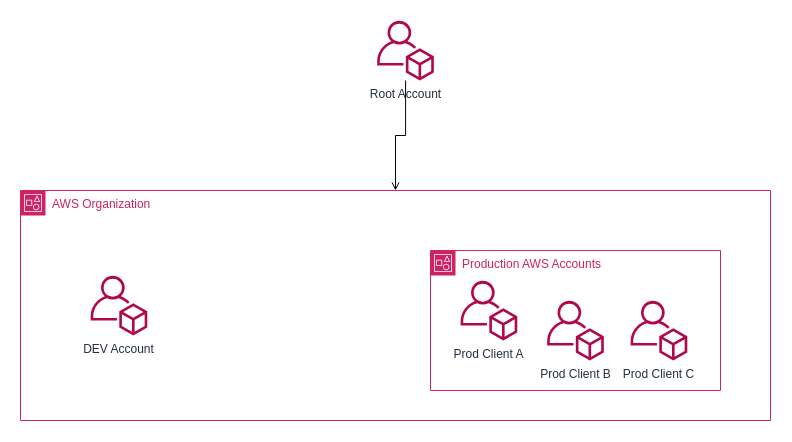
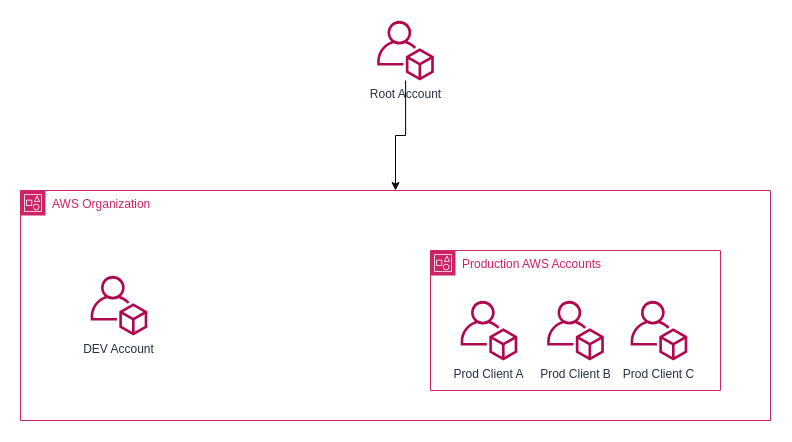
edge "Root Account" -> "AWS Organization": arrowhead open -> classic
node "Prod Client A": moved (489, 311) -> (489, 331)
